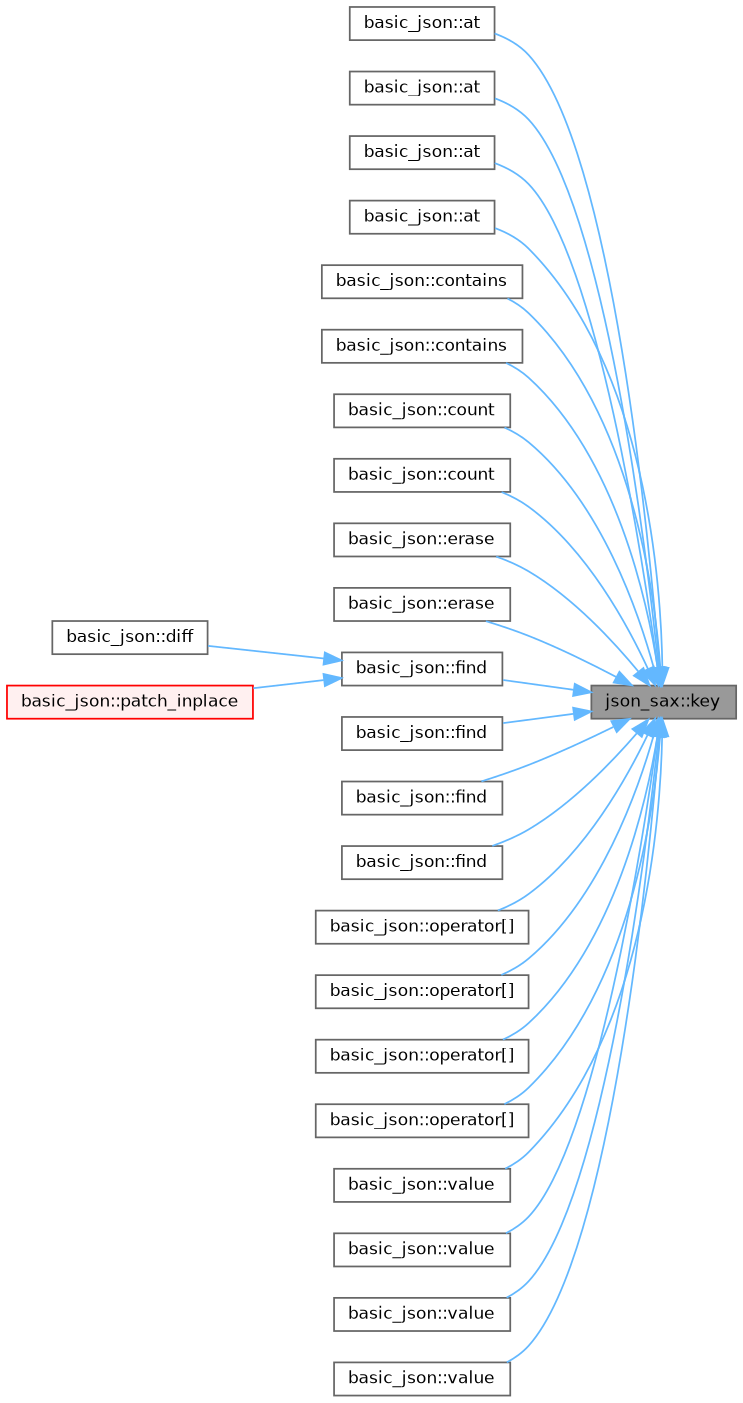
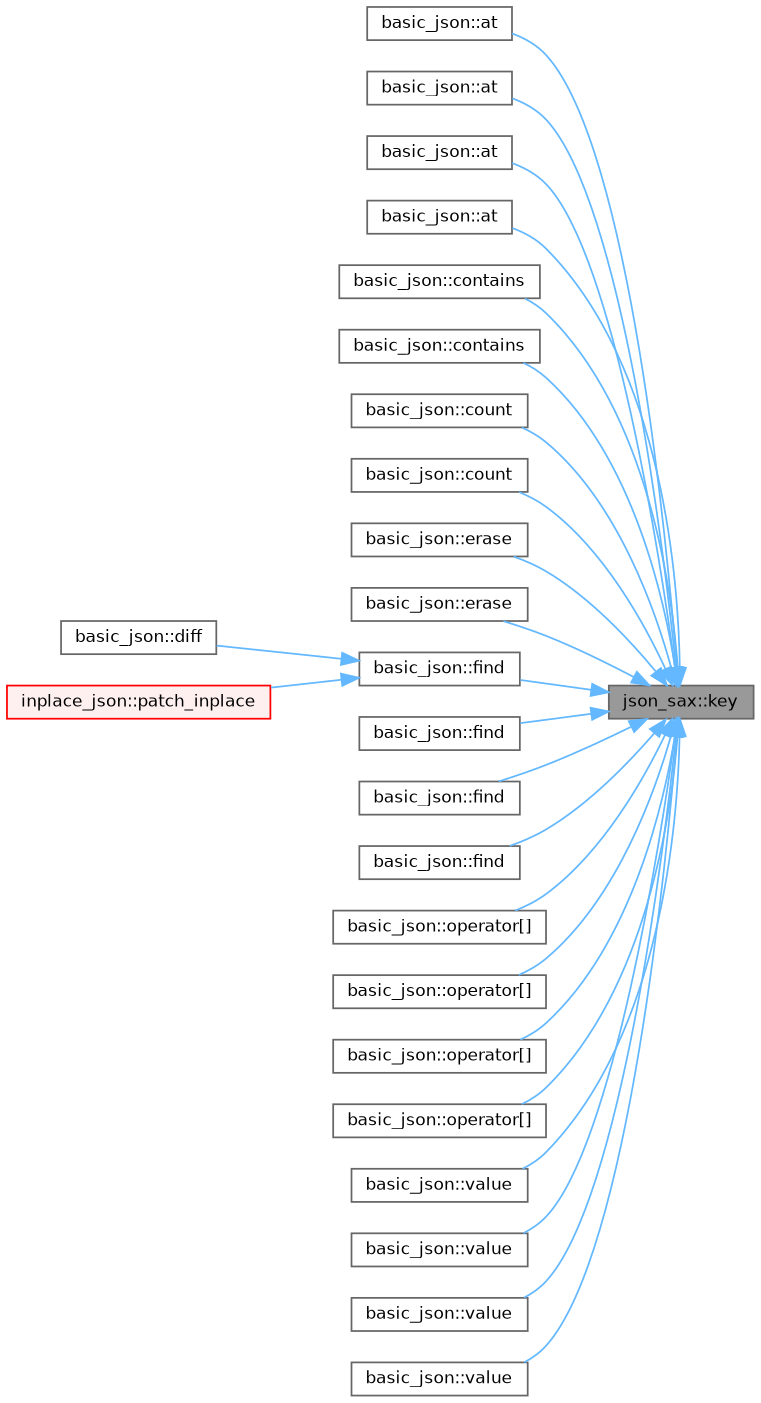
node "basic_json::patch_inplace": label "basic_json::patch_inplace" -> "inplace_json::patch_inplace"
